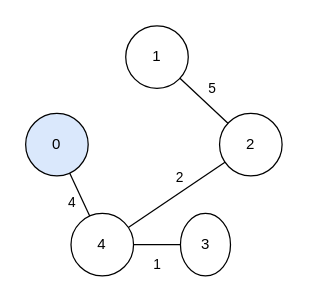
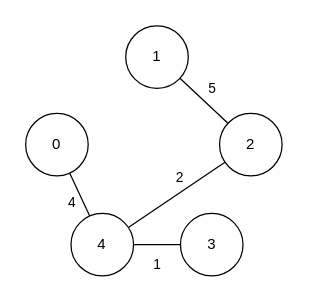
node "0": fillcolor #dae8fc -> #ffffff
node "3": size 50x63 -> 63x63
